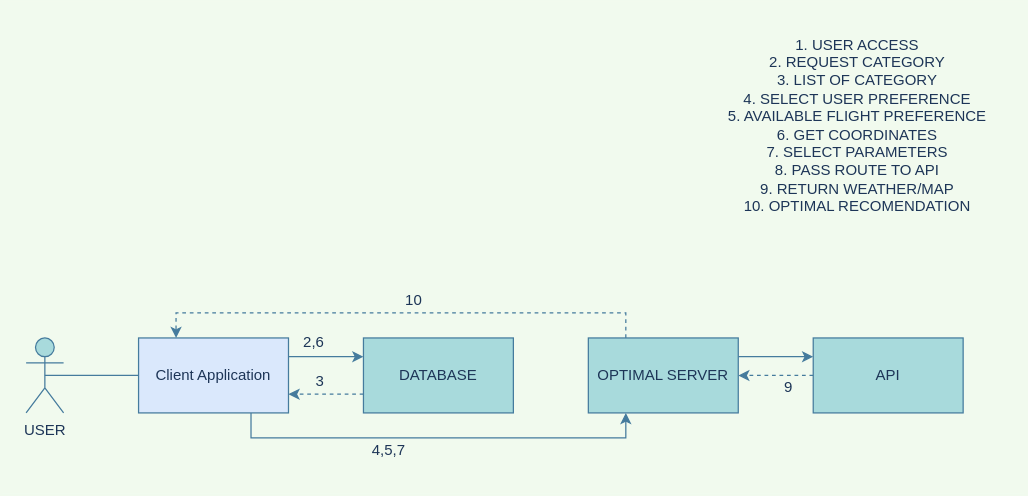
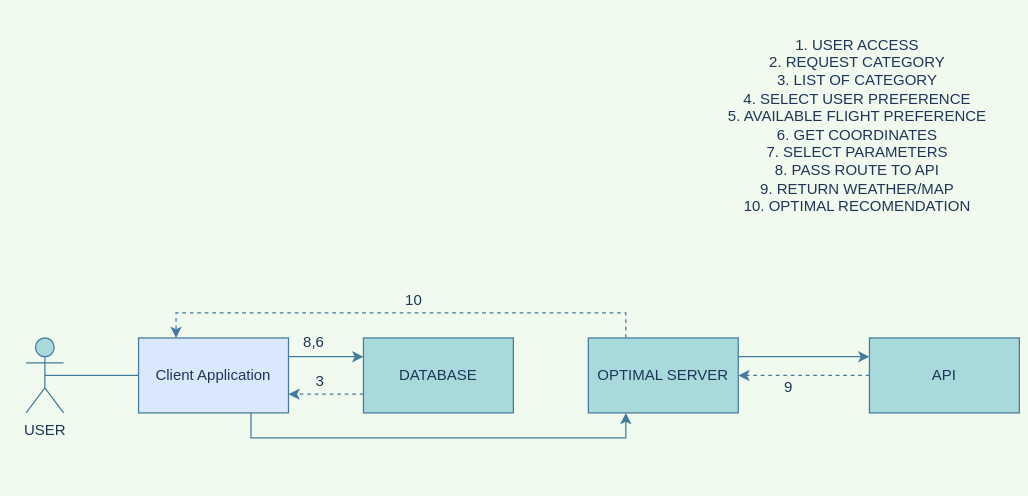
node "2,6": label "2,6" -> "8,6"
node "API": moved (888, 376) -> (944, 376)
node "4,5,7": removed
